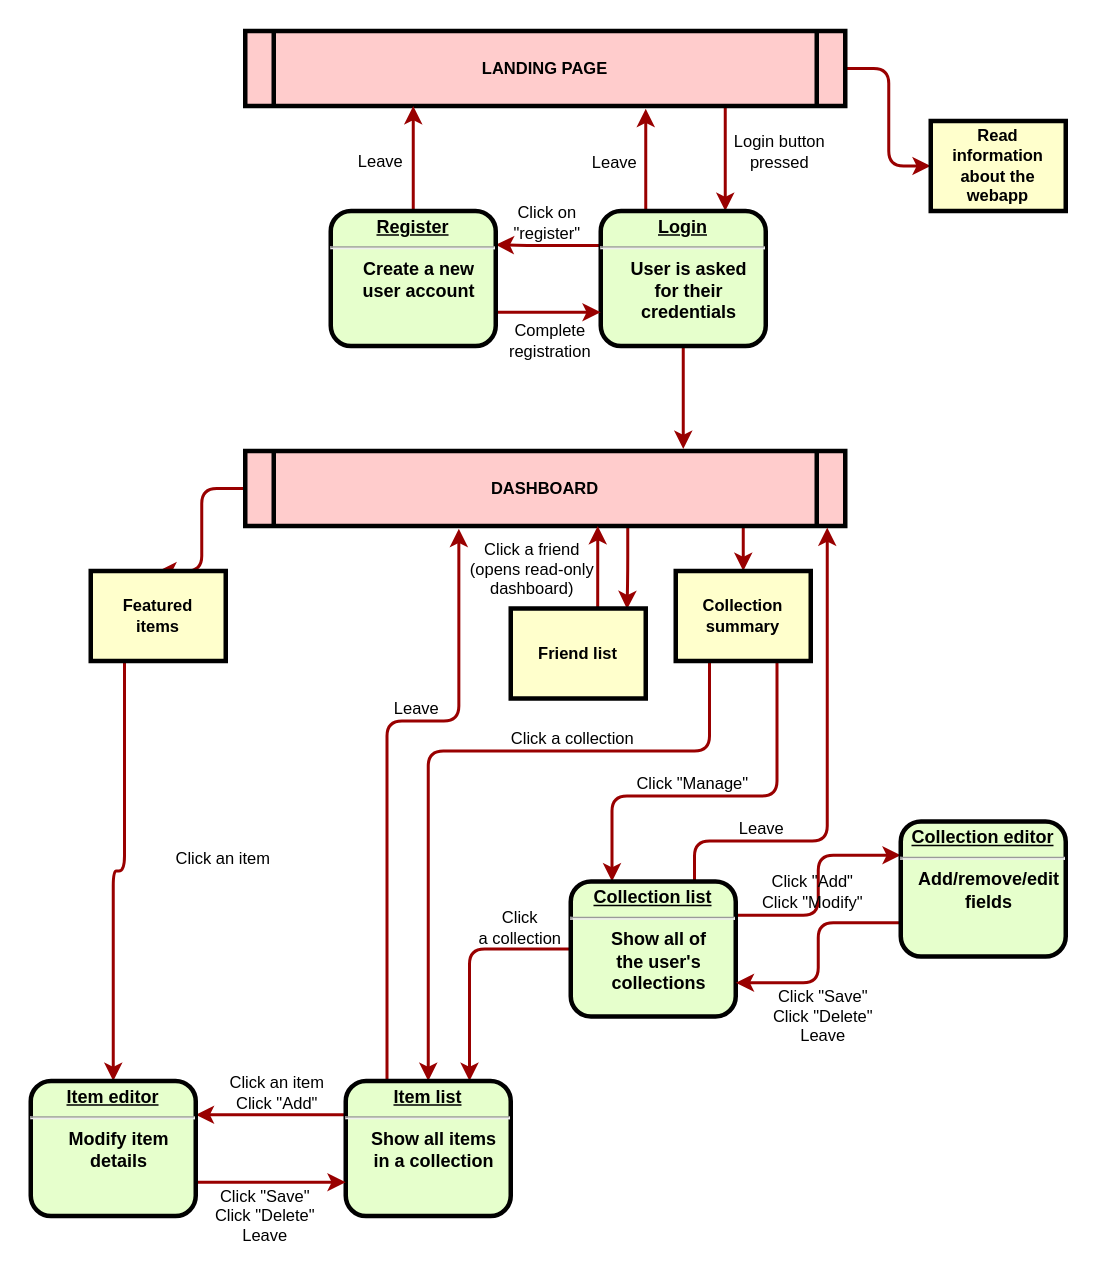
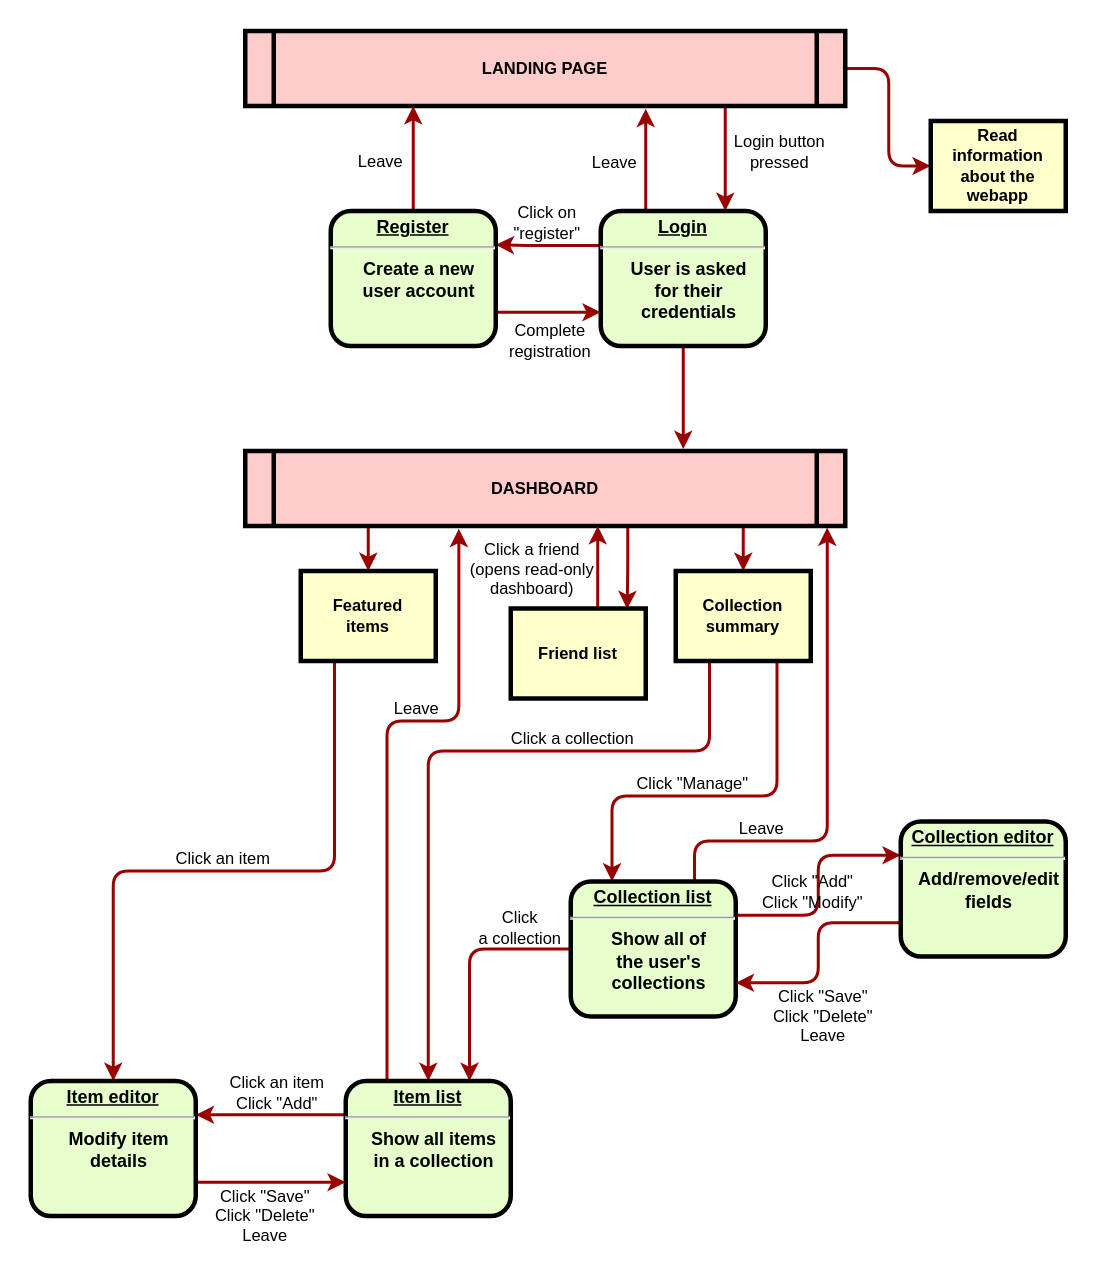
node "Featured items": moved (158, 616) -> (368, 616)
